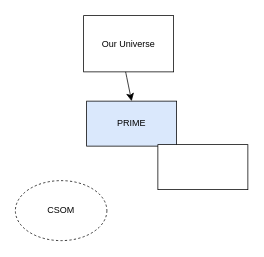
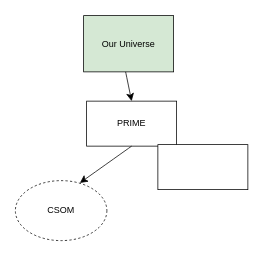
node "Our Universe": fillcolor #ffffff -> #d5e8d4
node "PRIME": fillcolor #dae8fc -> #ffffff
edge "PRIME" -> "CSOM": added
